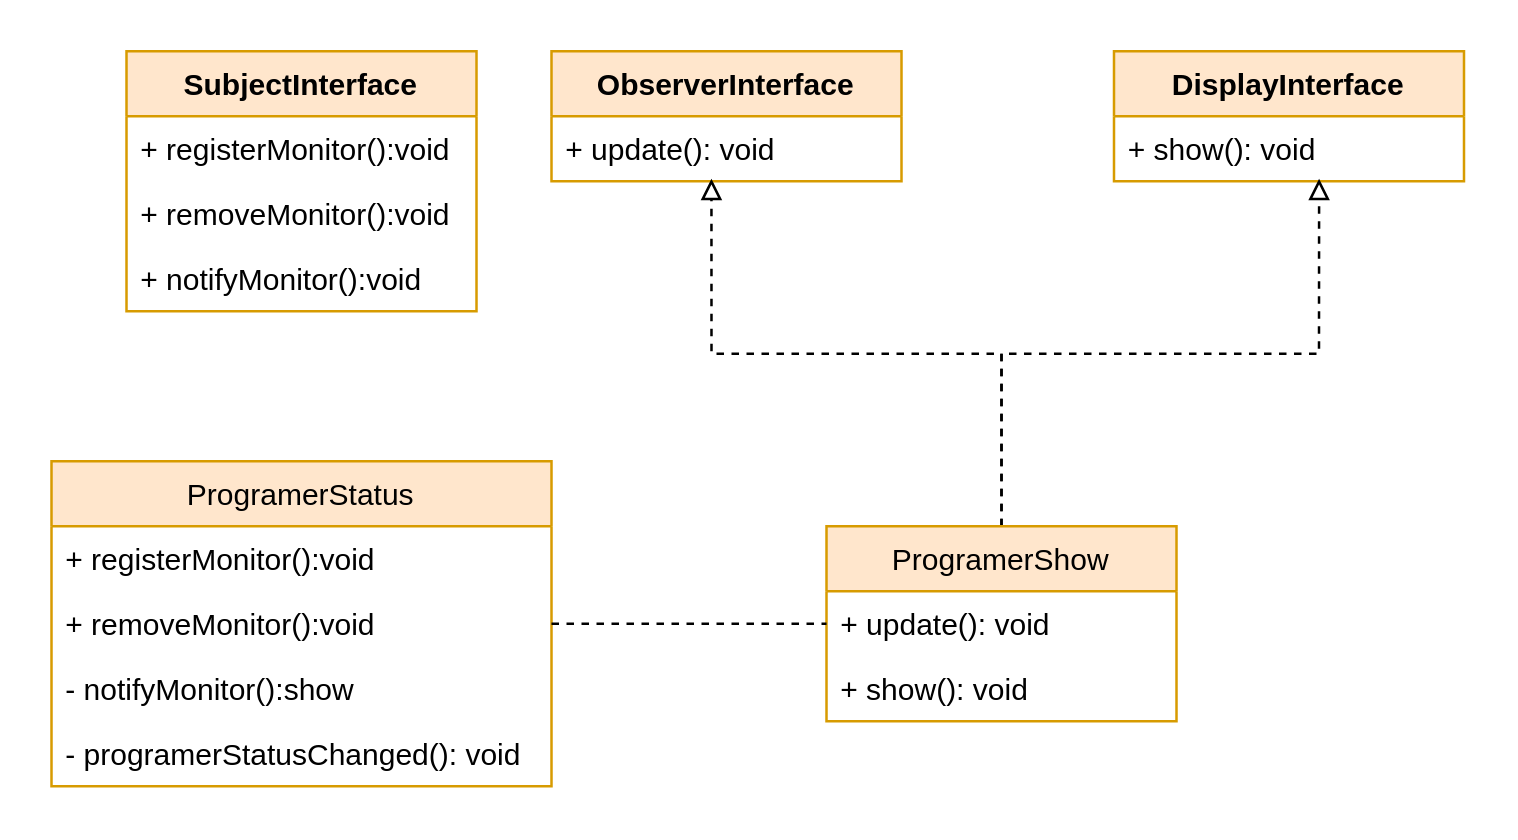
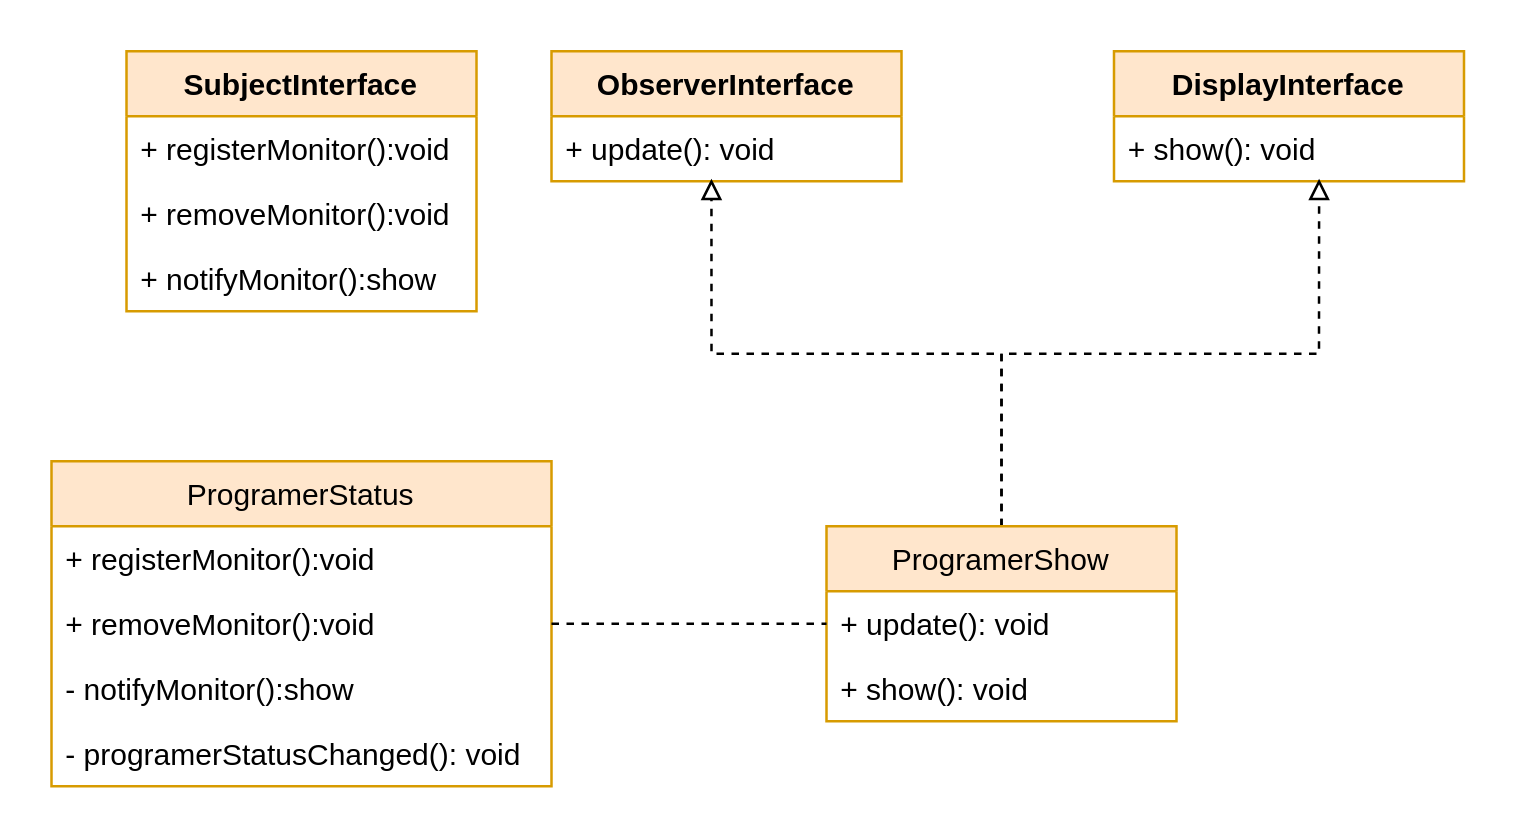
node "+ notifyMonitor():void": label "+ notifyMonitor():void" -> "+ notifyMonitor():show"
